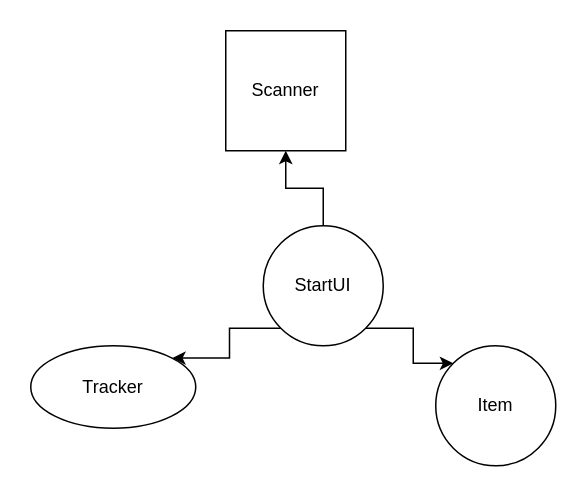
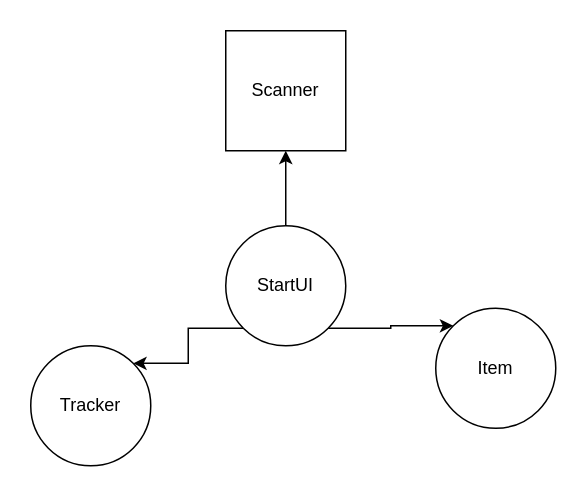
node "StartUI": moved (323, 286) -> (286, 286)
node "Tracker": size 165x83 -> 120x120
node "Item": moved (496, 406) -> (496, 368)
